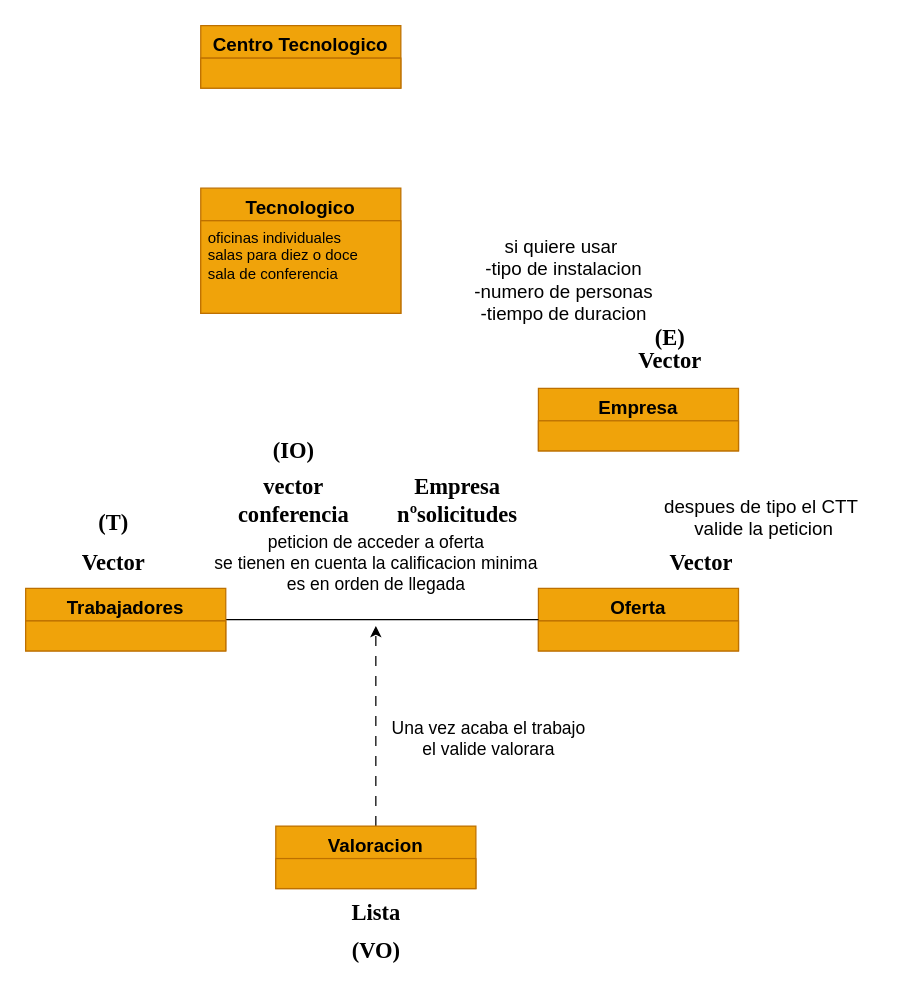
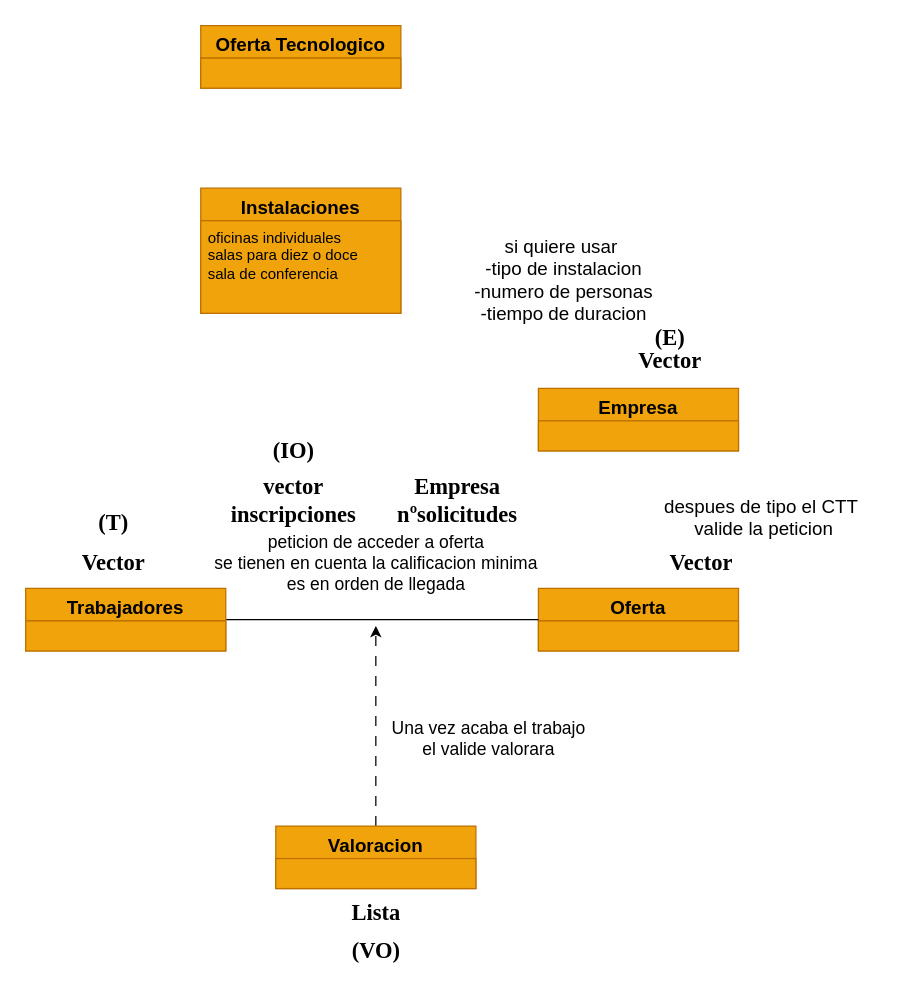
node "Centro Tecnologico": label "Centro Tecnologico" -> "Oferta Tecnologico"
node "Tecnologico": label "Tecnologico" -> "Instalaciones"
node "vector conferencia": label "vector conferencia" -> "vector inscripciones"
